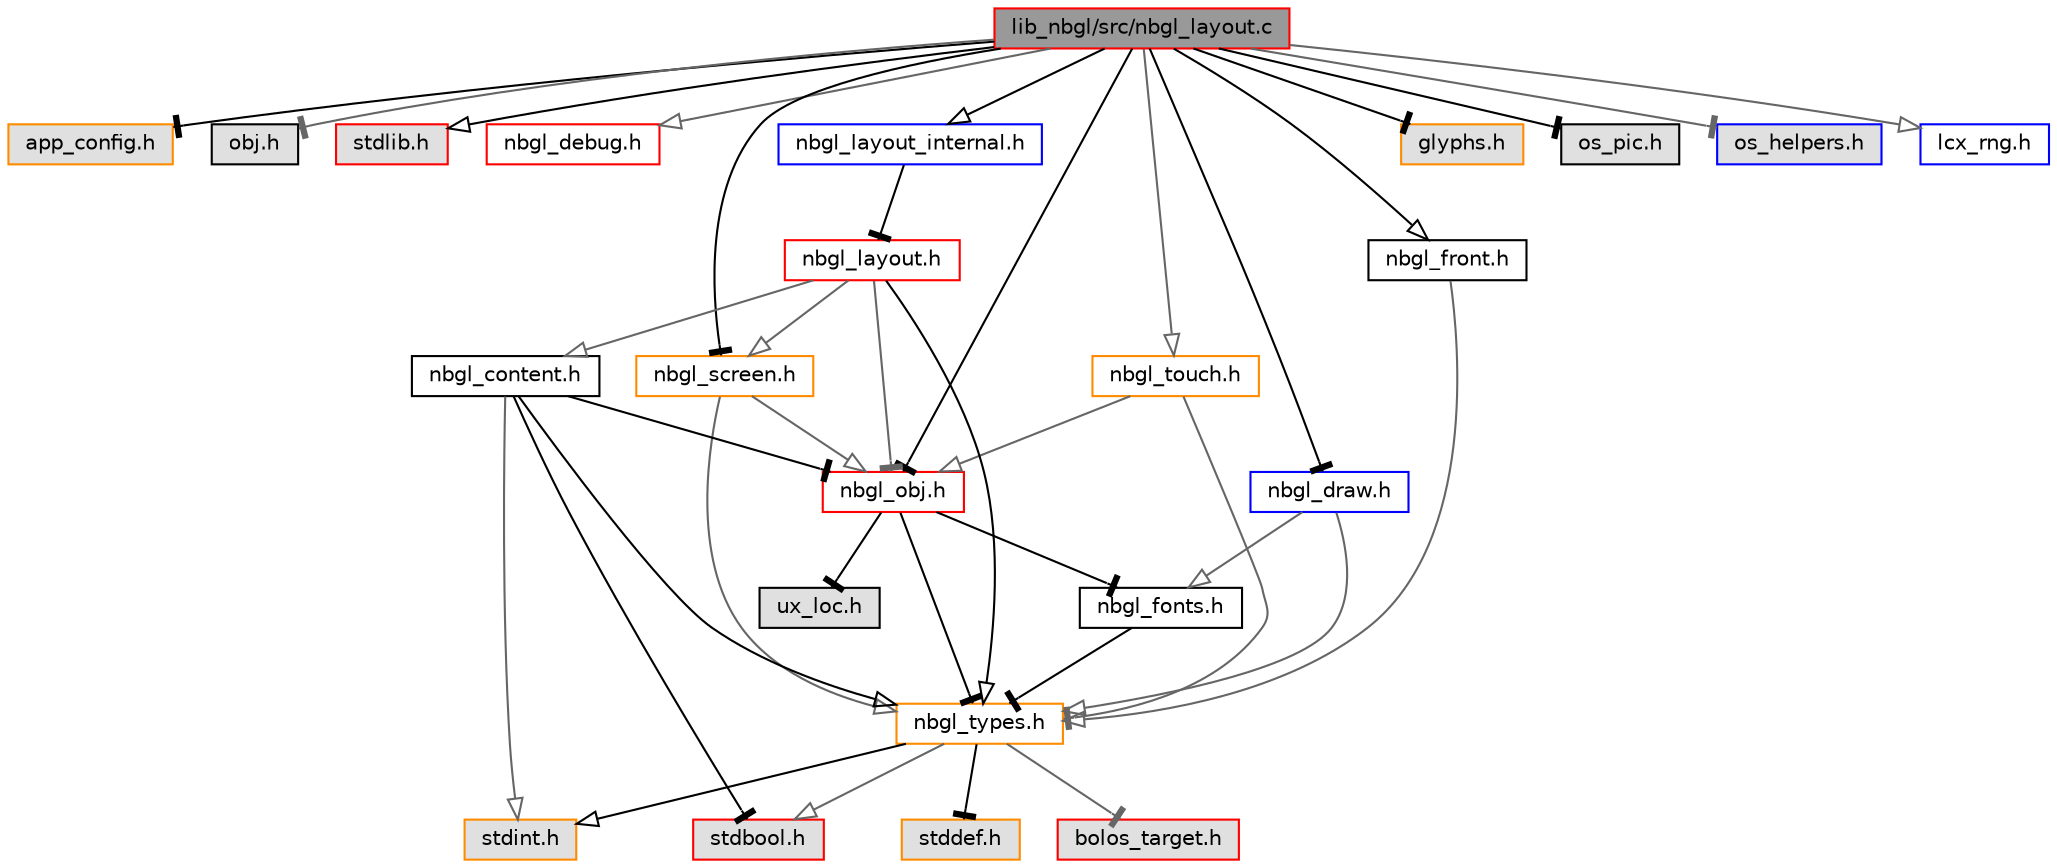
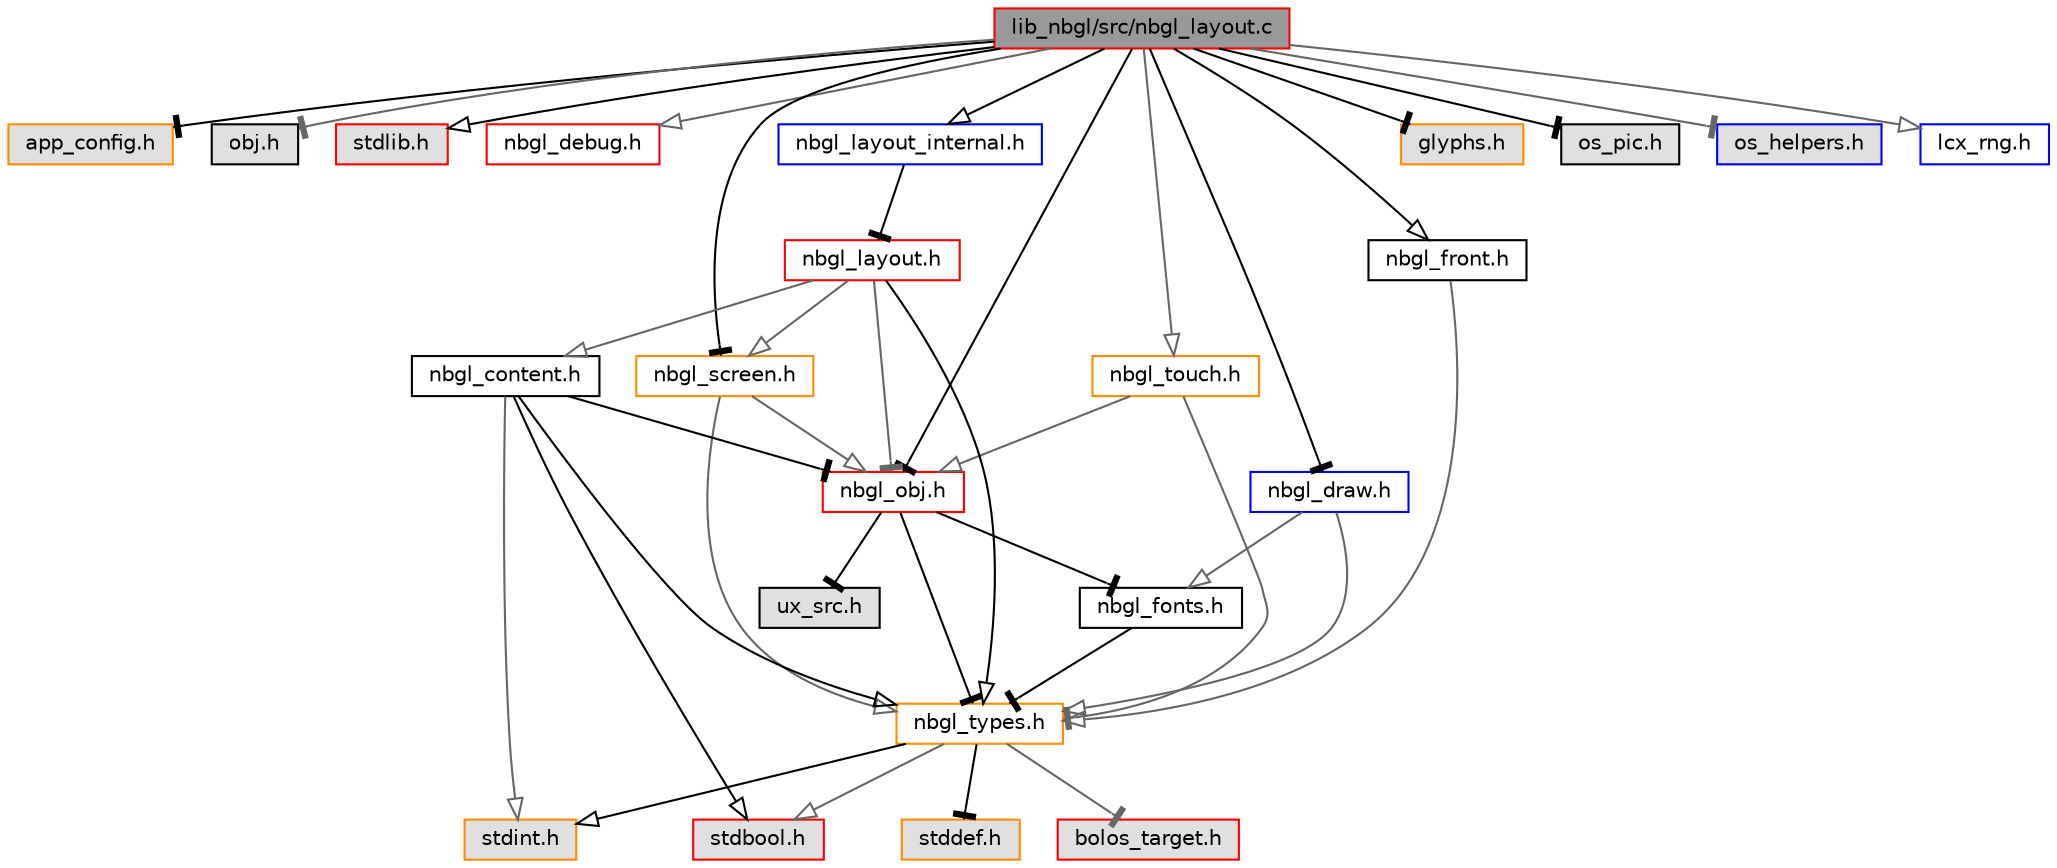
edge "nbgl_content.h" -> "stdbool.h": arrowhead tee -> onormal
node "ux_loc.h": label "ux_loc.h" -> "ux_src.h"
